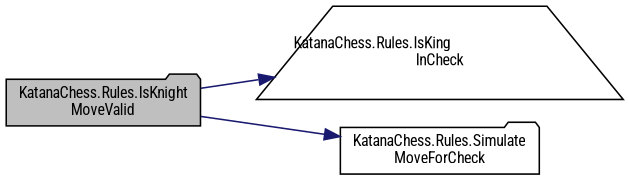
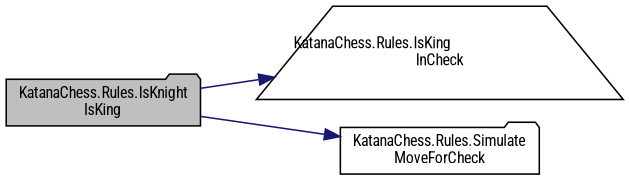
node "KatanaChess.Rules.IsKnight MoveValid": label "KatanaChess.Rules.IsKnight MoveValid" -> "KatanaChess.Rules.IsKnight IsKing"
